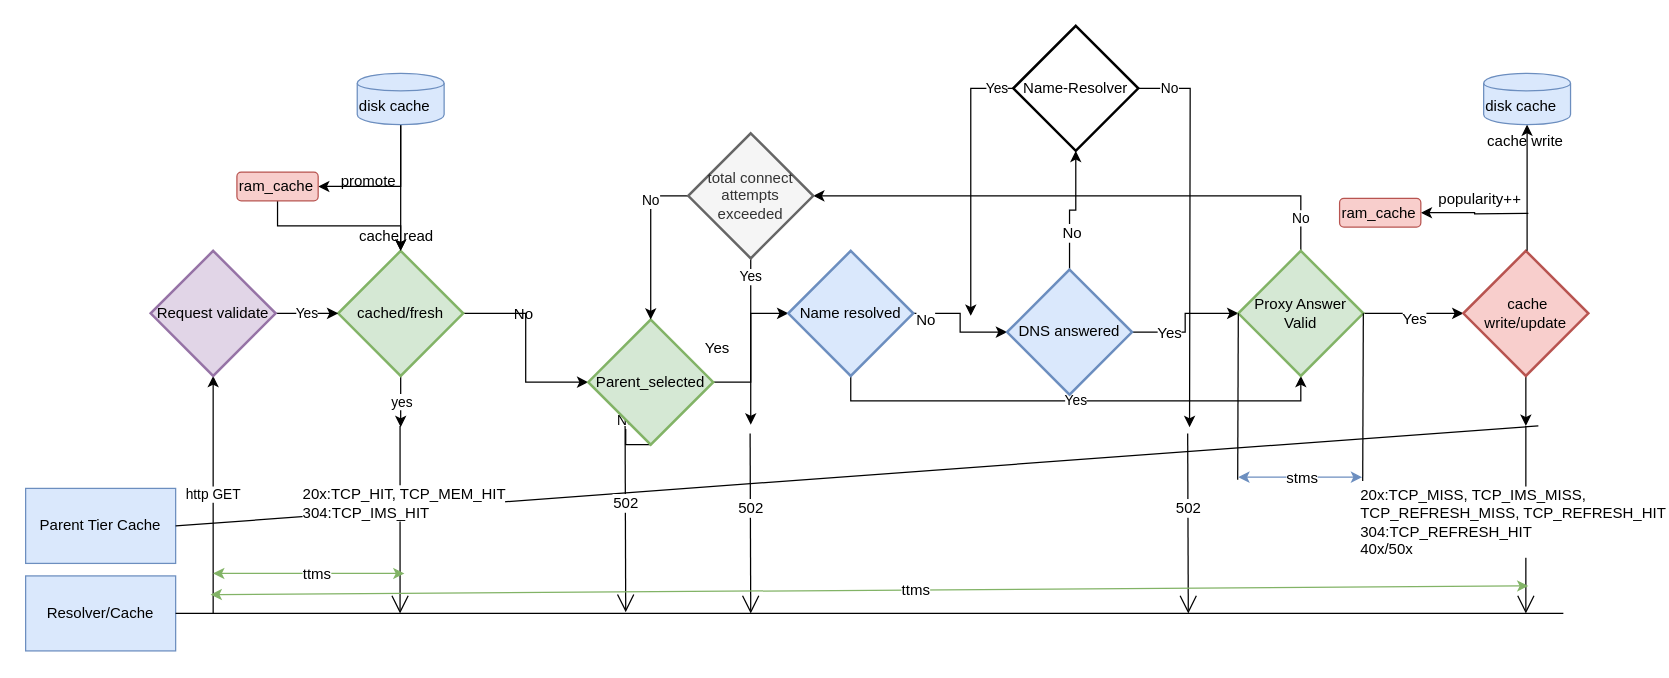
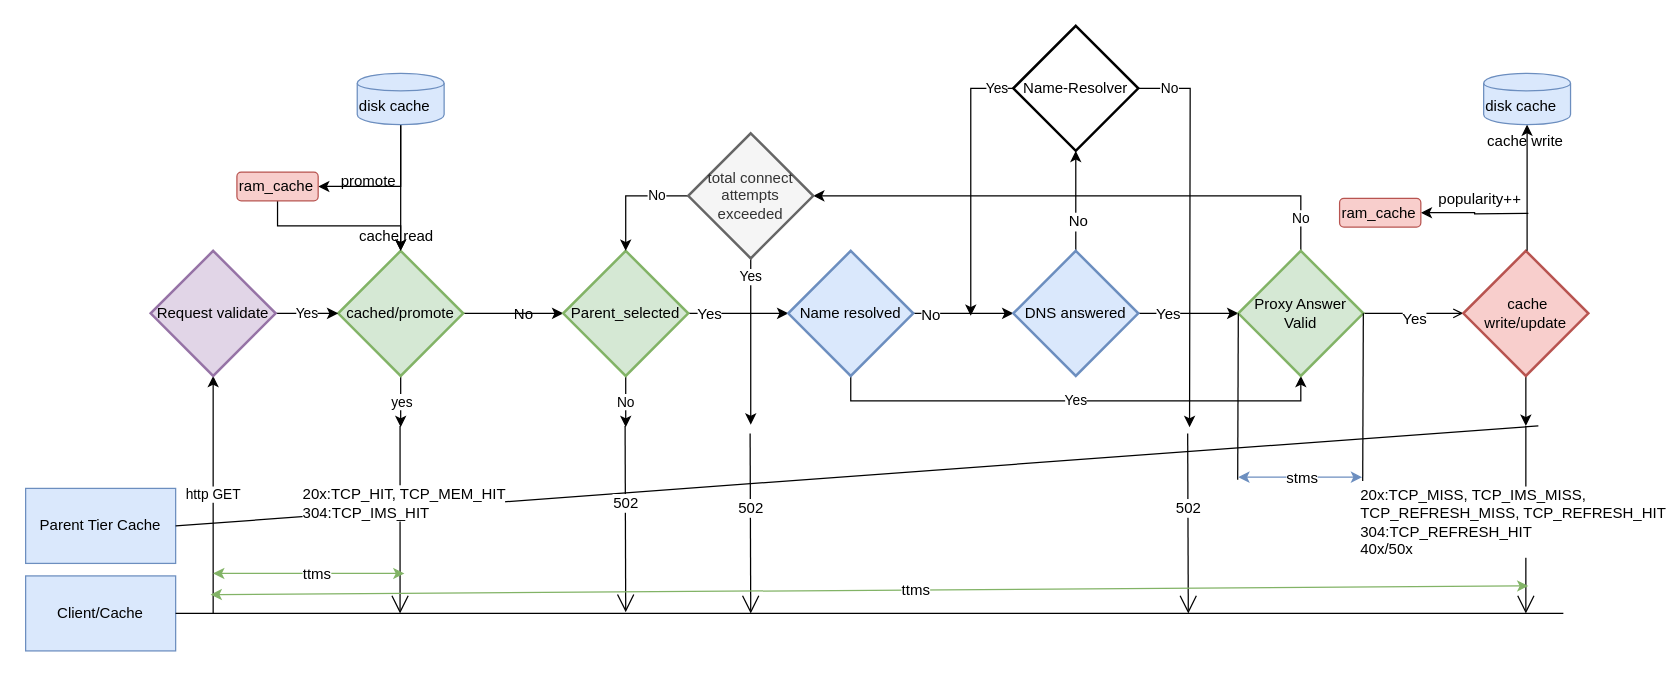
node "cached/fresh": label "cached/fresh" -> "cached/promote"
edge "Proxy Answer Valid" -> "cache write/update": arrowhead classic -> open
node "DNS answered": moved (1069, 332) -> (1076, 313)
node "Parent_selected": moved (651, 382) -> (626, 313)
node "Resolver/Cache": label "Resolver/Cache" -> "Client/Cache"
